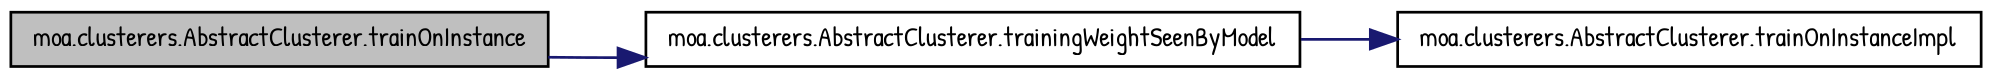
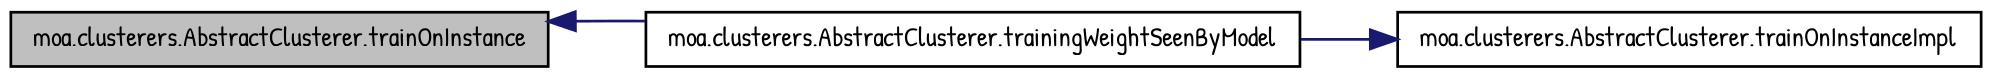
edge "moa.clusterers.AbstractClusterer.trainOnInstance" -> "moa.clusterers.AbstractClusterer.trainingWeightSeenByModel": reversed
